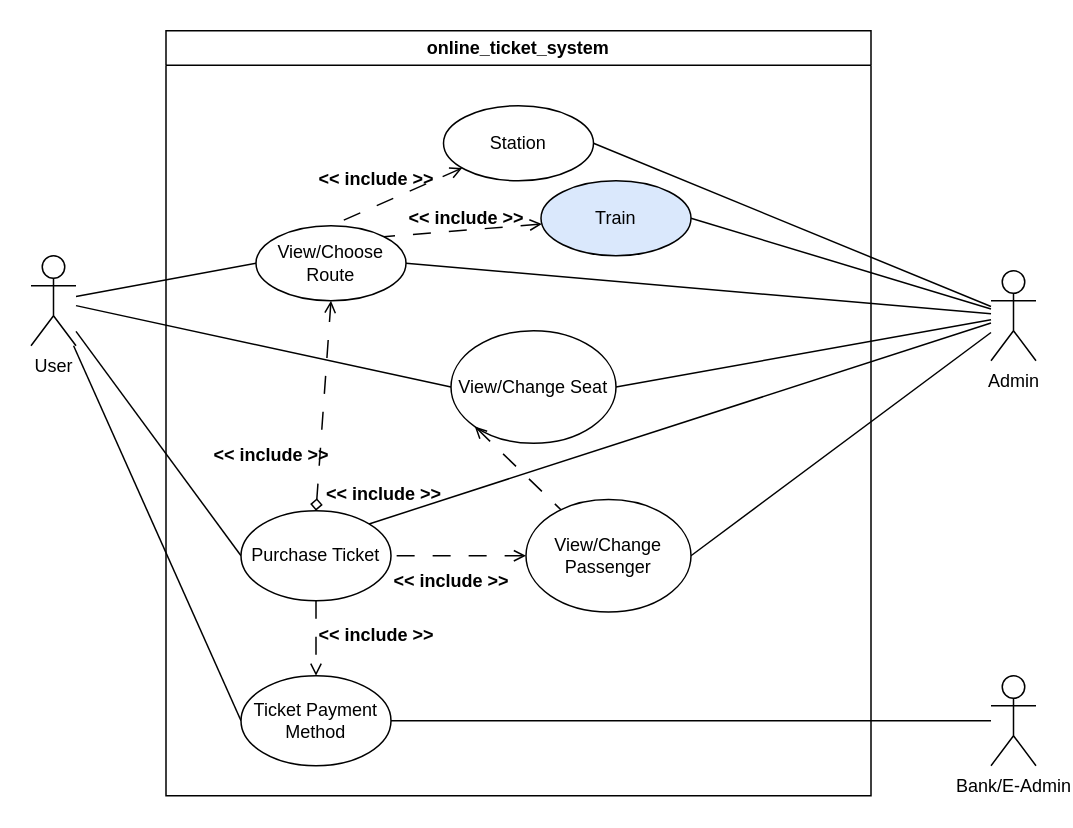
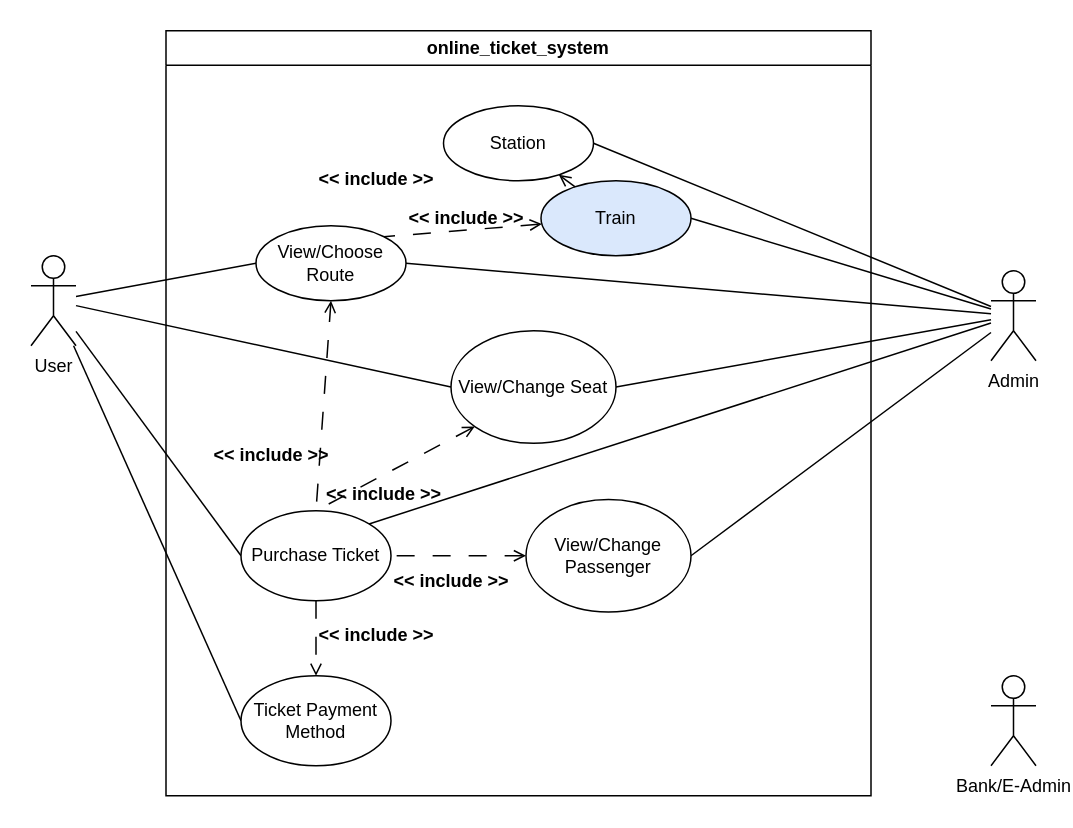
edge "View/Choose Route" -> "Station": now "Train" -> "Station"
edge "View/Change Passenger" -> "View/Change Seat": now "Purchase Ticket" -> "View/Change Seat"
edge "View/Choose Route" -- "Purchase Ticket": arrowhead diamond -> none
edge "Ticket Payment Method" -- "Bank/E-Admin": removed
